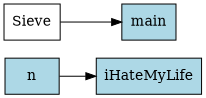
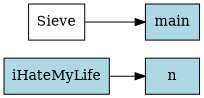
edge "n" -> "iHateMyLife": reversed
